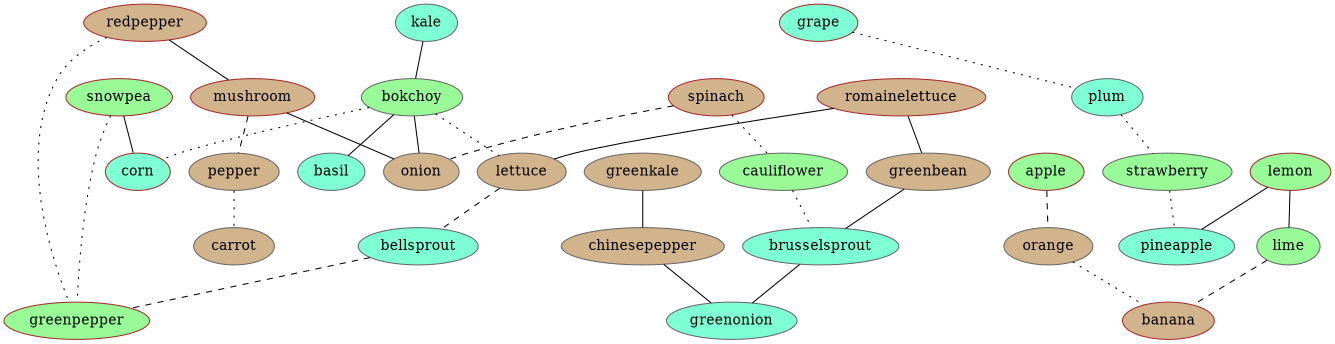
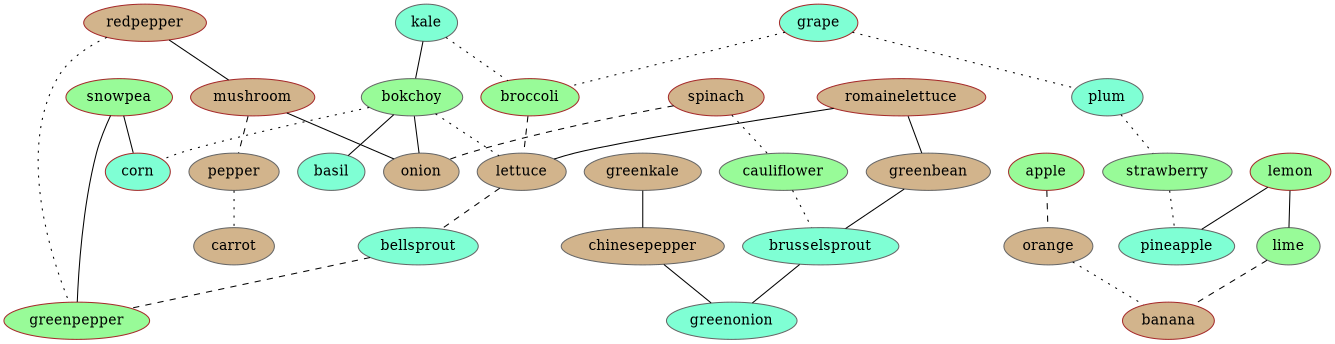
node "broccoli": added
edge "snowpea" -- "greenpepper": style dotted -> solid
